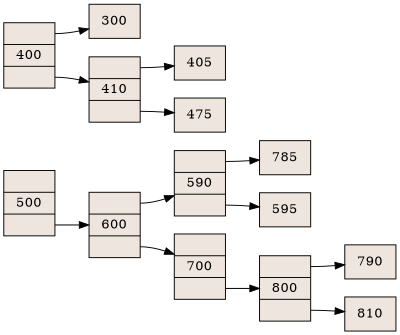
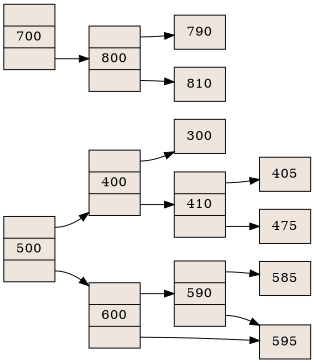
node "785": label "785" -> "585"
edge "500" -> "400": added
edge "600" -> "700": now "600" -> "595"
